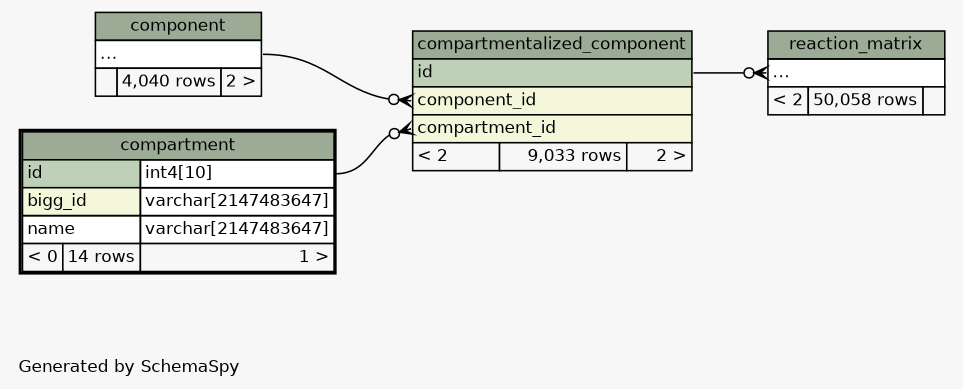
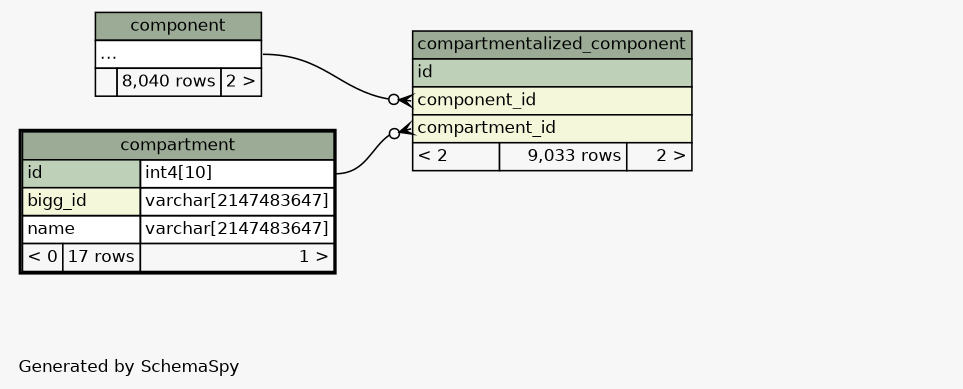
node "reaction_matrix": removed
node "component": text "4,040 rows" -> "8,040 rows"
node "compartment": text "14 rows" -> "17 rows"
